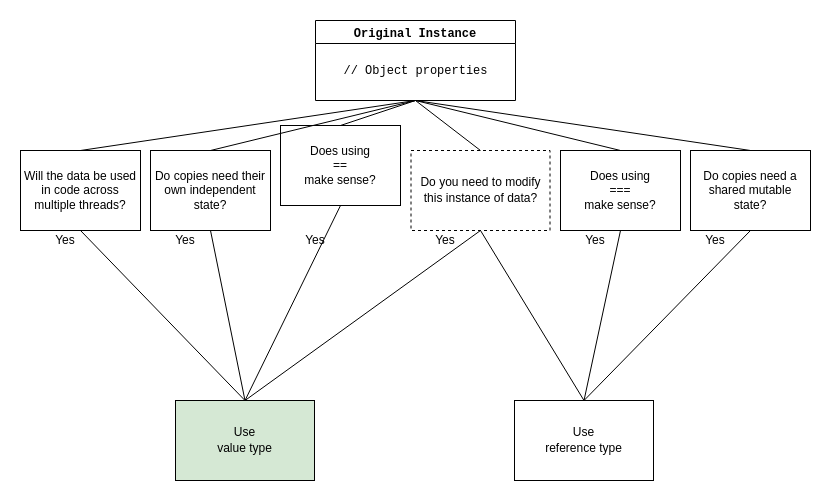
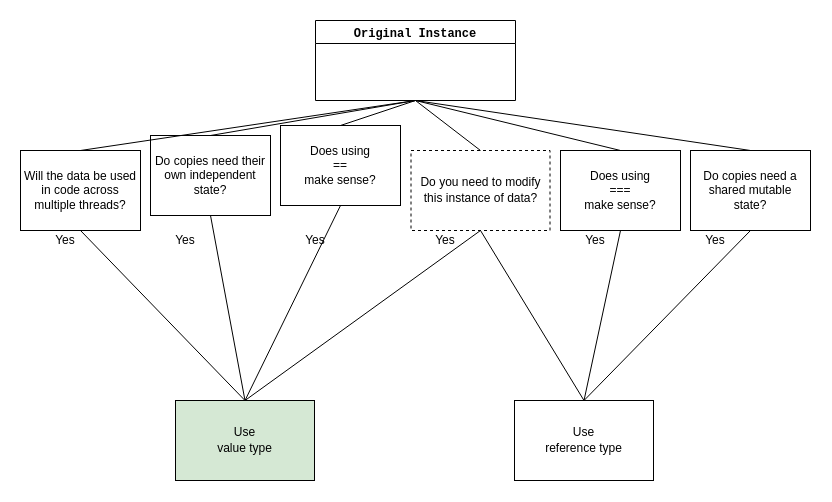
node "// Object properties": removed
node "Do copies need their own independent state?": moved (211, 191) -> (211, 176)
